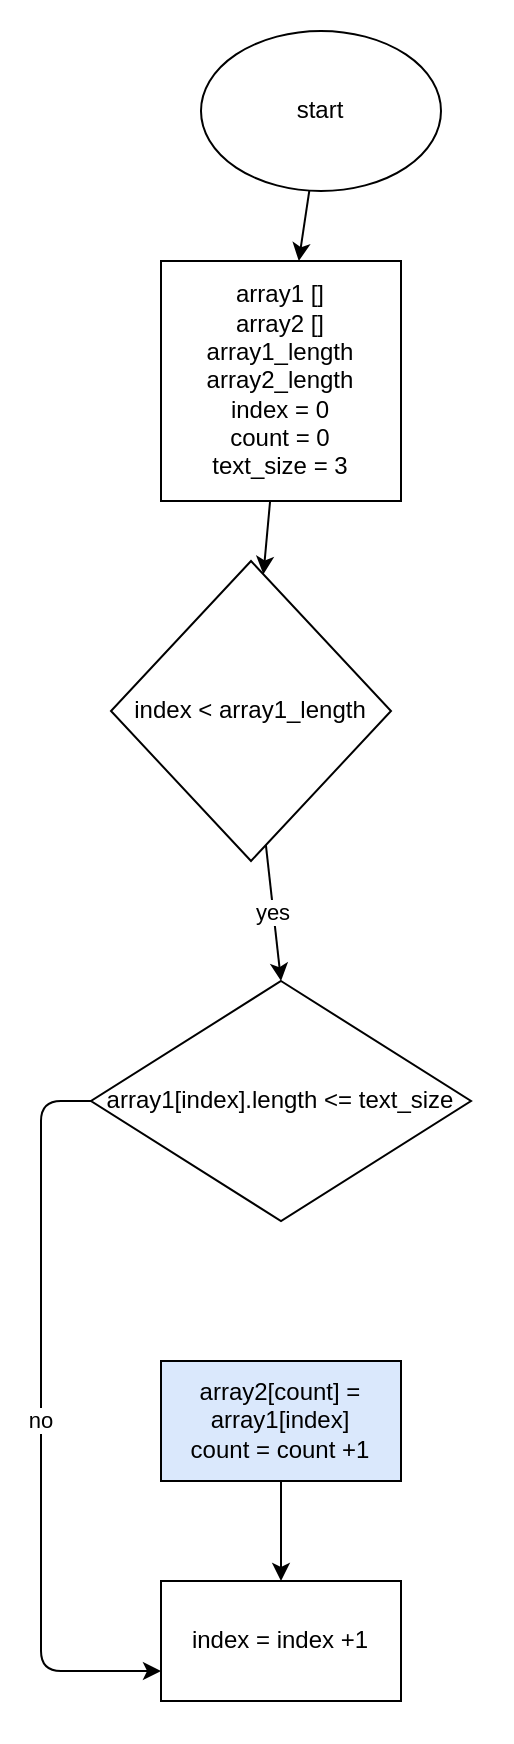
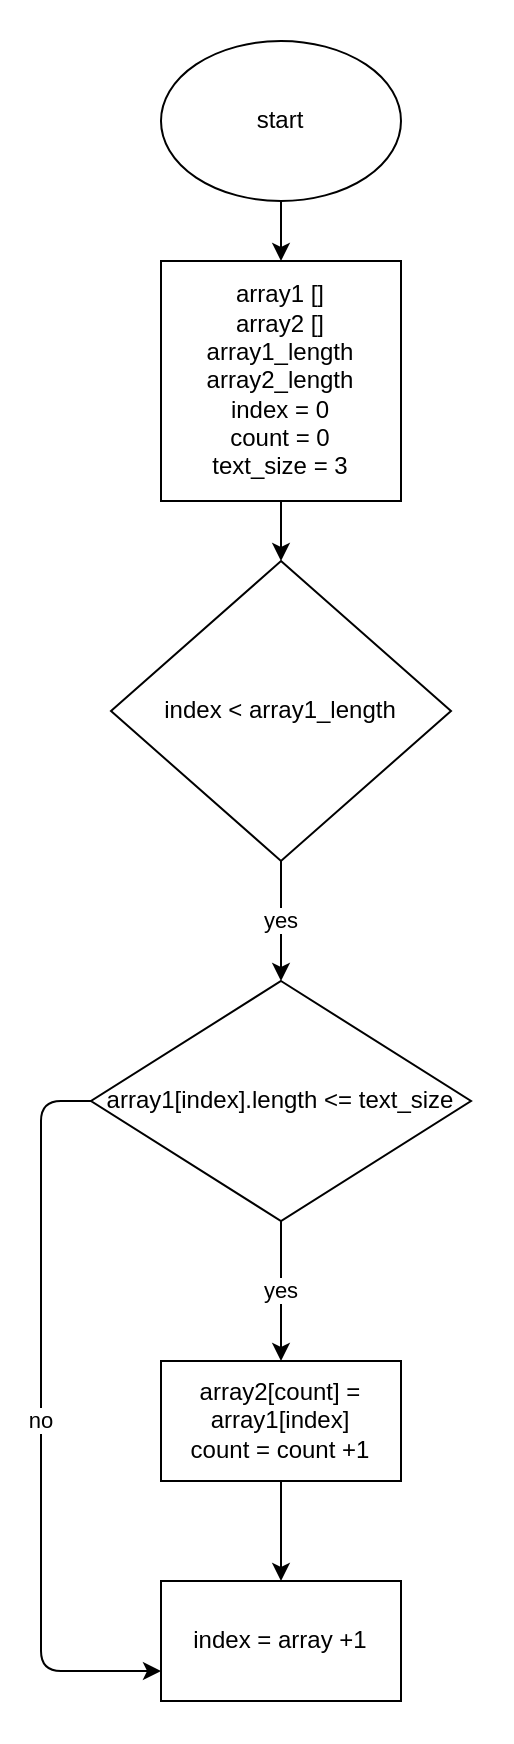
node "start": moved (321, 111) -> (281, 121)
node "index < array1_length": size 280x300 -> 340x300
edge "array1[index].length <= text_size" -> "array2[count] = array1[index] count = count +1": added, label "yes"
node "array2[count] = array1[index] count = count +1": fillcolor #dae8fc -> #ffffff
node "index = index +1": label "index = index +1" -> "index = array +1"
